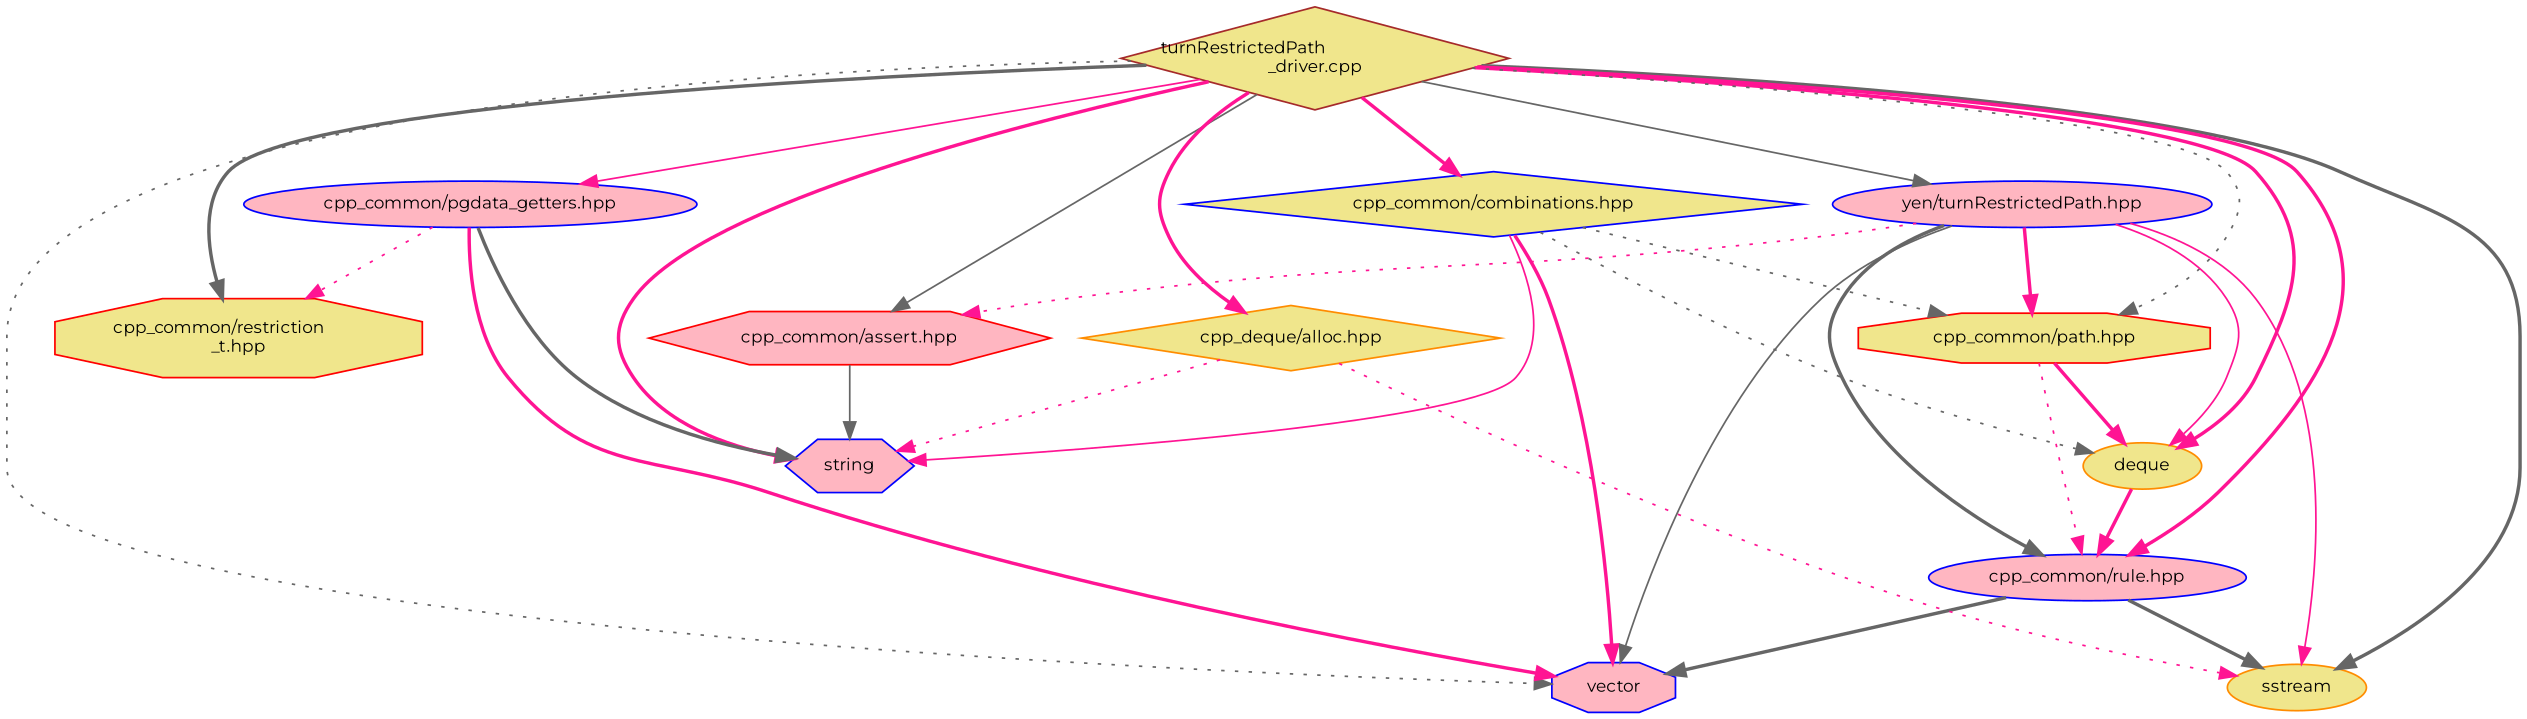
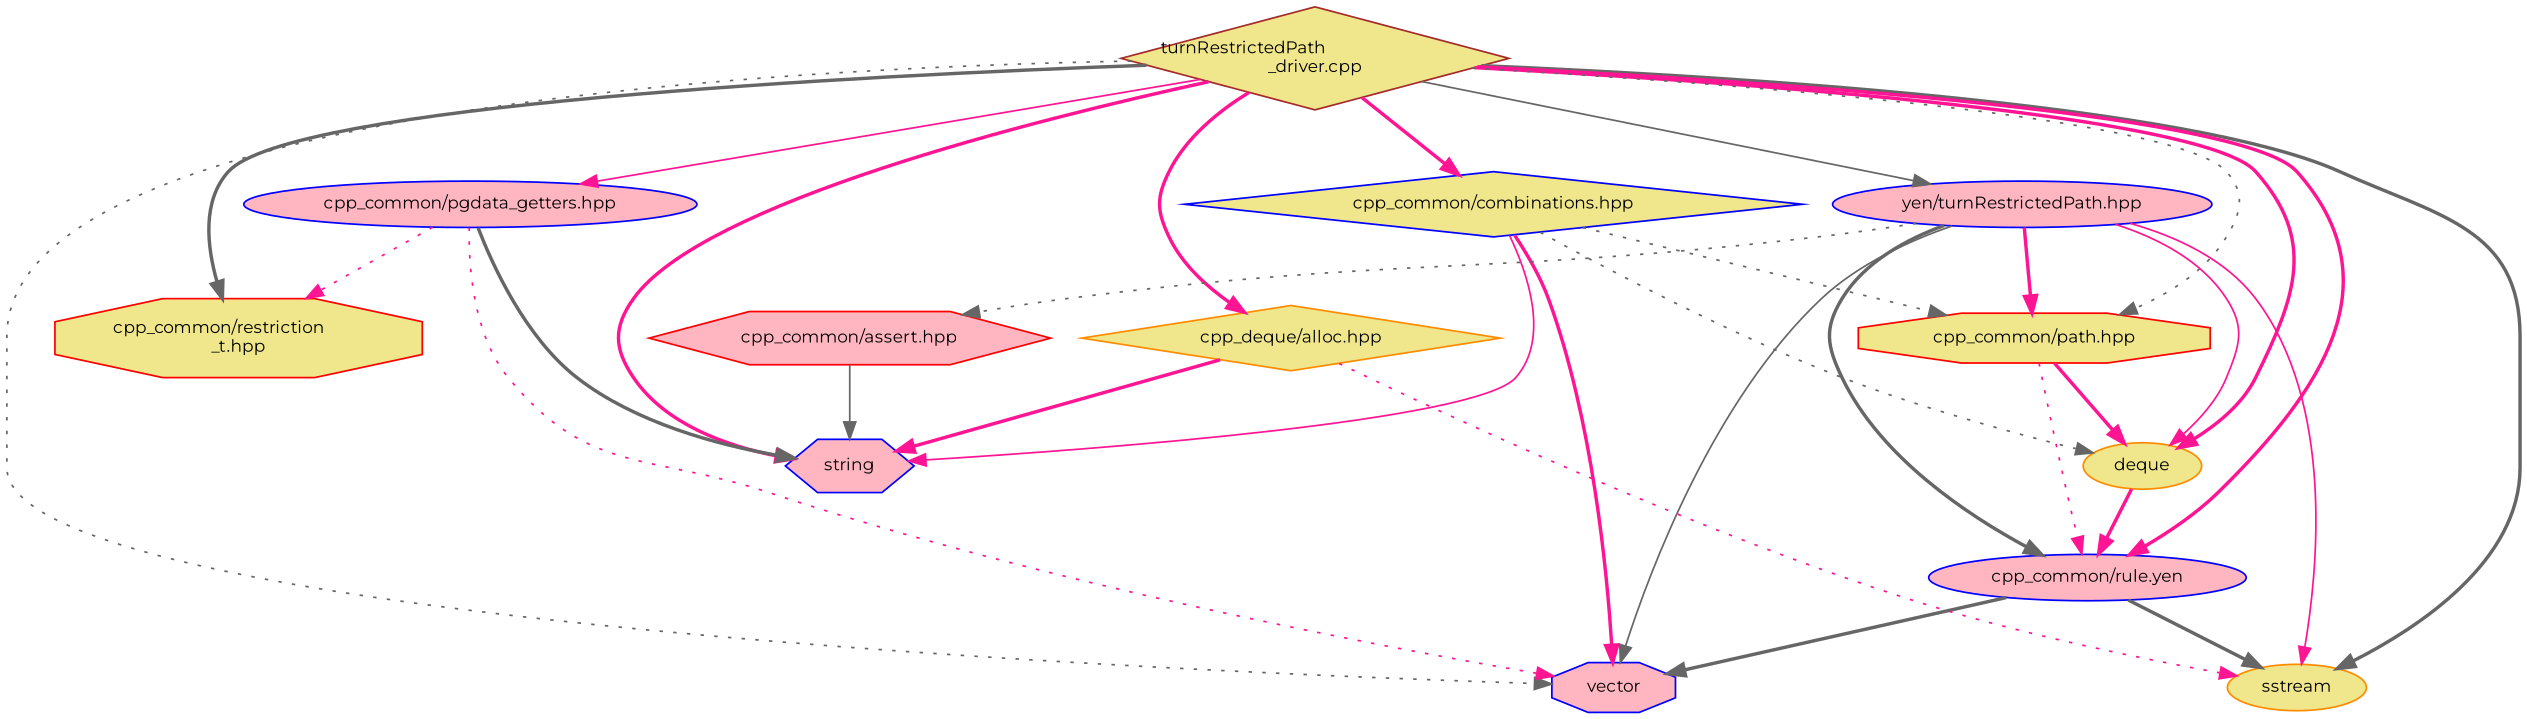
edge "turnRestrictedPath _driver.cpp" -> "cpp_common/assert.hpp": removed
edge "yen/turnRestrictedPath.hpp" -> "cpp_common/assert.hpp": color deeppink -> gray40
edge "cpp_deque/alloc.hpp" -> "string": style dotted -> bold
edge "cpp_common/pgdata_getters.hpp" -> "vector": style bold -> dotted
node "cpp_common/rule.hpp": label "cpp_common/rule.hpp" -> "cpp_common/rule.yen"
